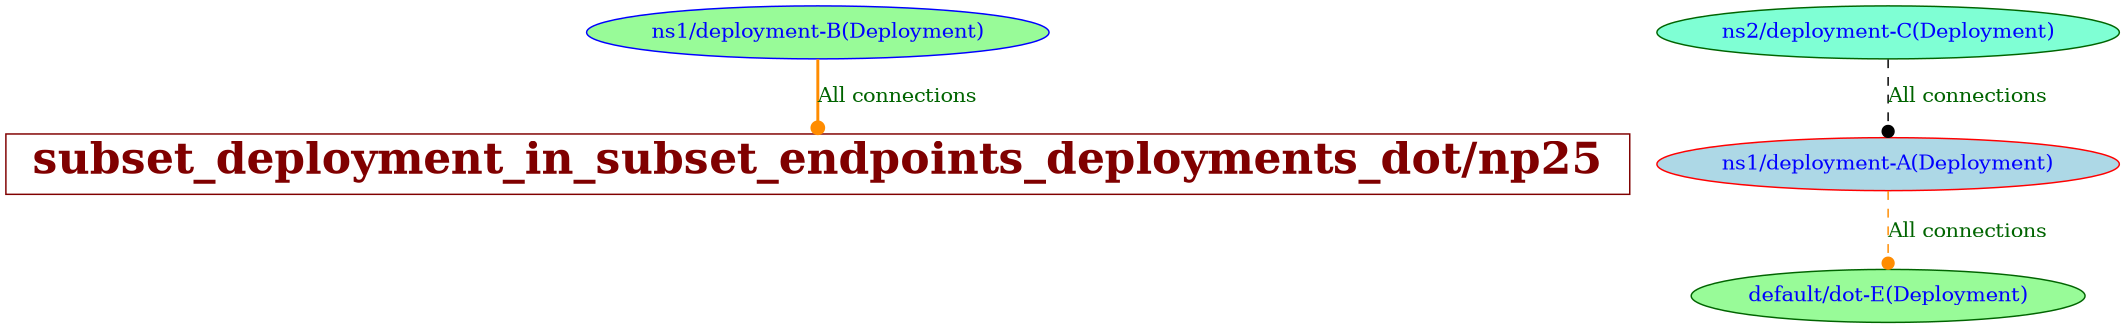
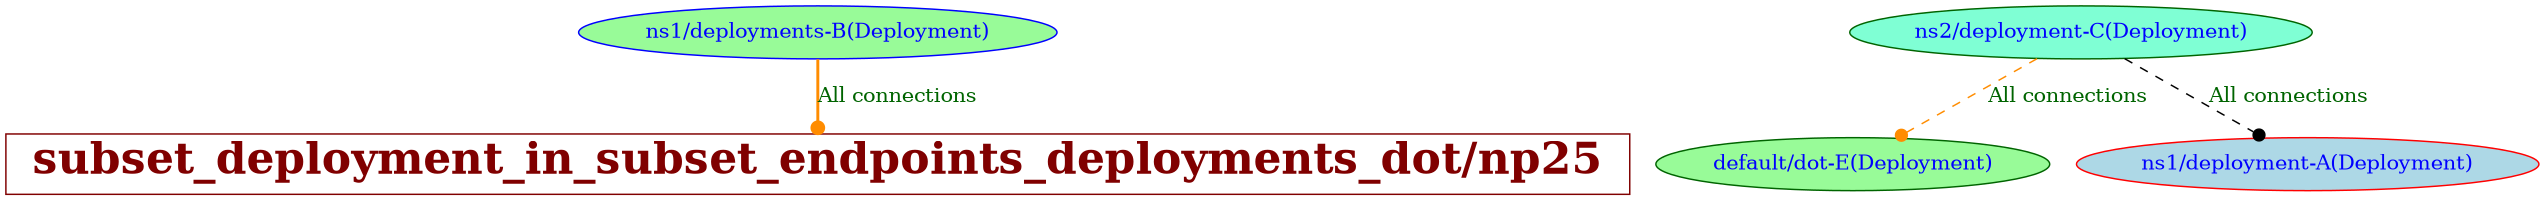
node "ns1/deployment-B(Deployment)": label "ns1/deployment-B(Deployment)" -> "ns1/deployments-B(Deployment)"
edge "ns1/deployment-A(Deployment)" -> "default/dot-E(Deployment)": now "ns2/deployment-C(Deployment)" -> "default/dot-E(Deployment)"
